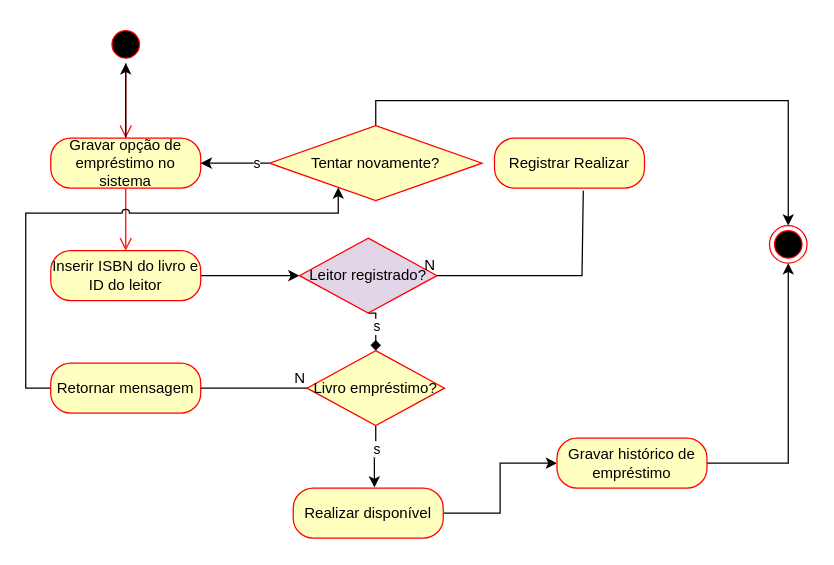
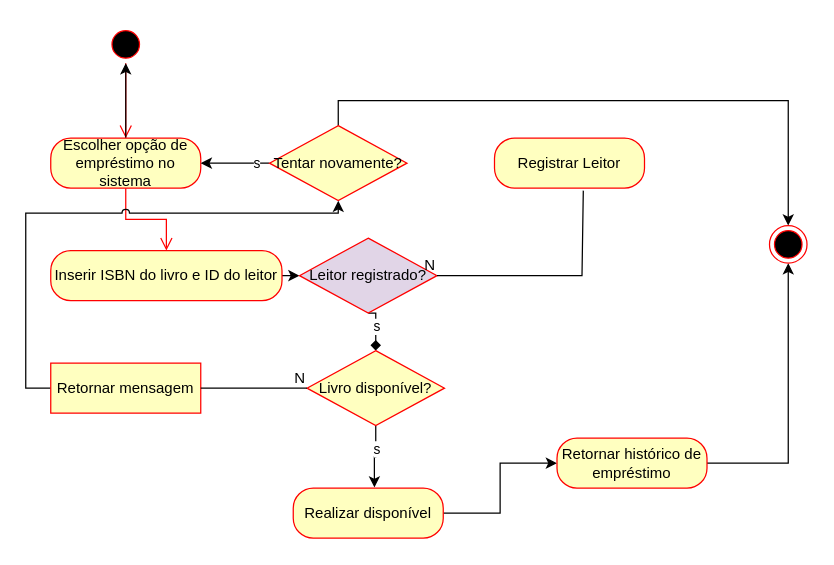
node "Gravar opção de empréstimo no sistema": label "Gravar opção de empréstimo no sistema" -> "Escolher opção de empréstimo no sistema"
node "Tentar novamente?": size 213x75 -> 138x75
node "Registrar Realizar": label "Registrar Realizar" -> "Registrar Leitor"
node "Inserir ISBN do livro e ID do leitor": size 150x50 -> 231x50
node "Retornar mensagem": shape rounded rectangle -> rectangle
node "Livro empréstimo?": label "Livro empréstimo?" -> "Livro disponível?"
node "Gravar histórico de empréstimo": label "Gravar histórico de empréstimo" -> "Retornar histórico de empréstimo"
